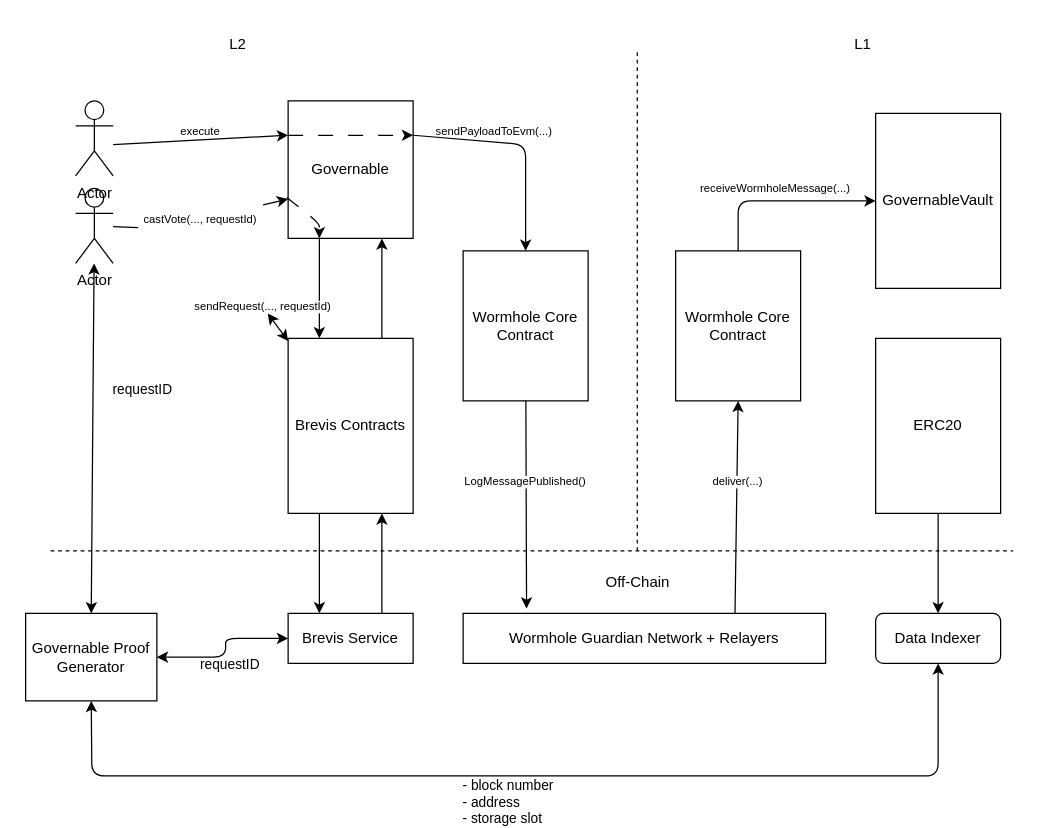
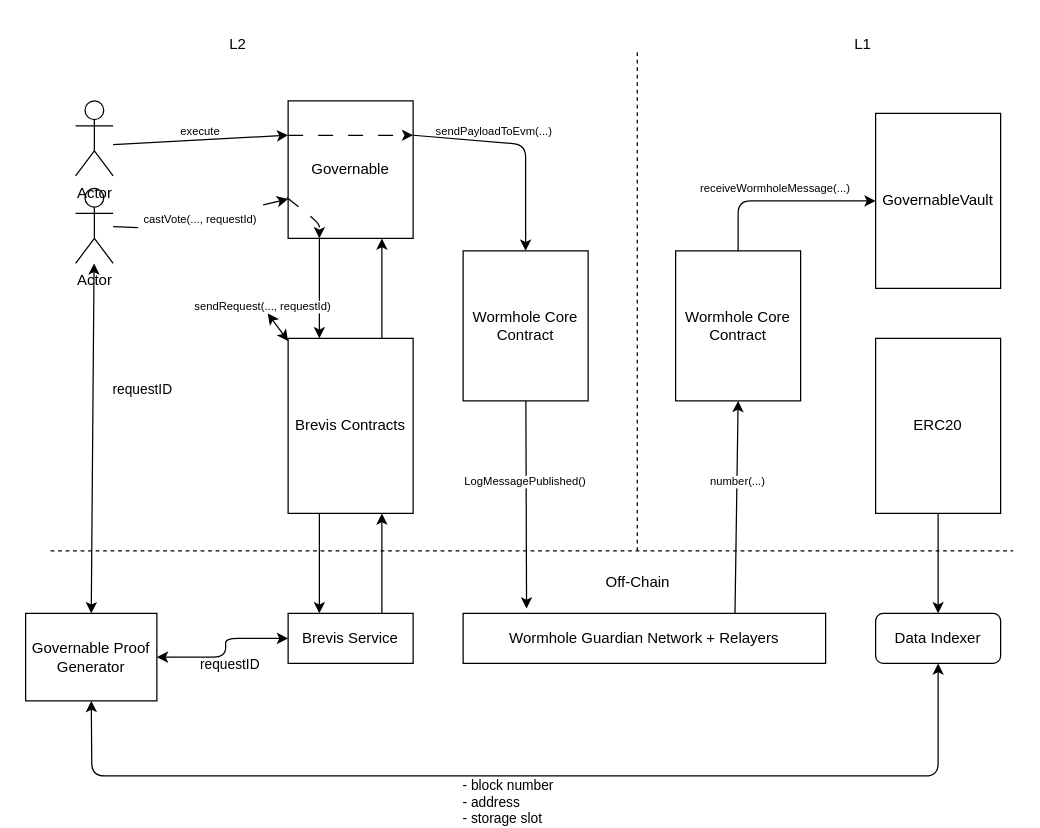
node "deliver(...)": label "deliver(...)" -> "number(...)"
